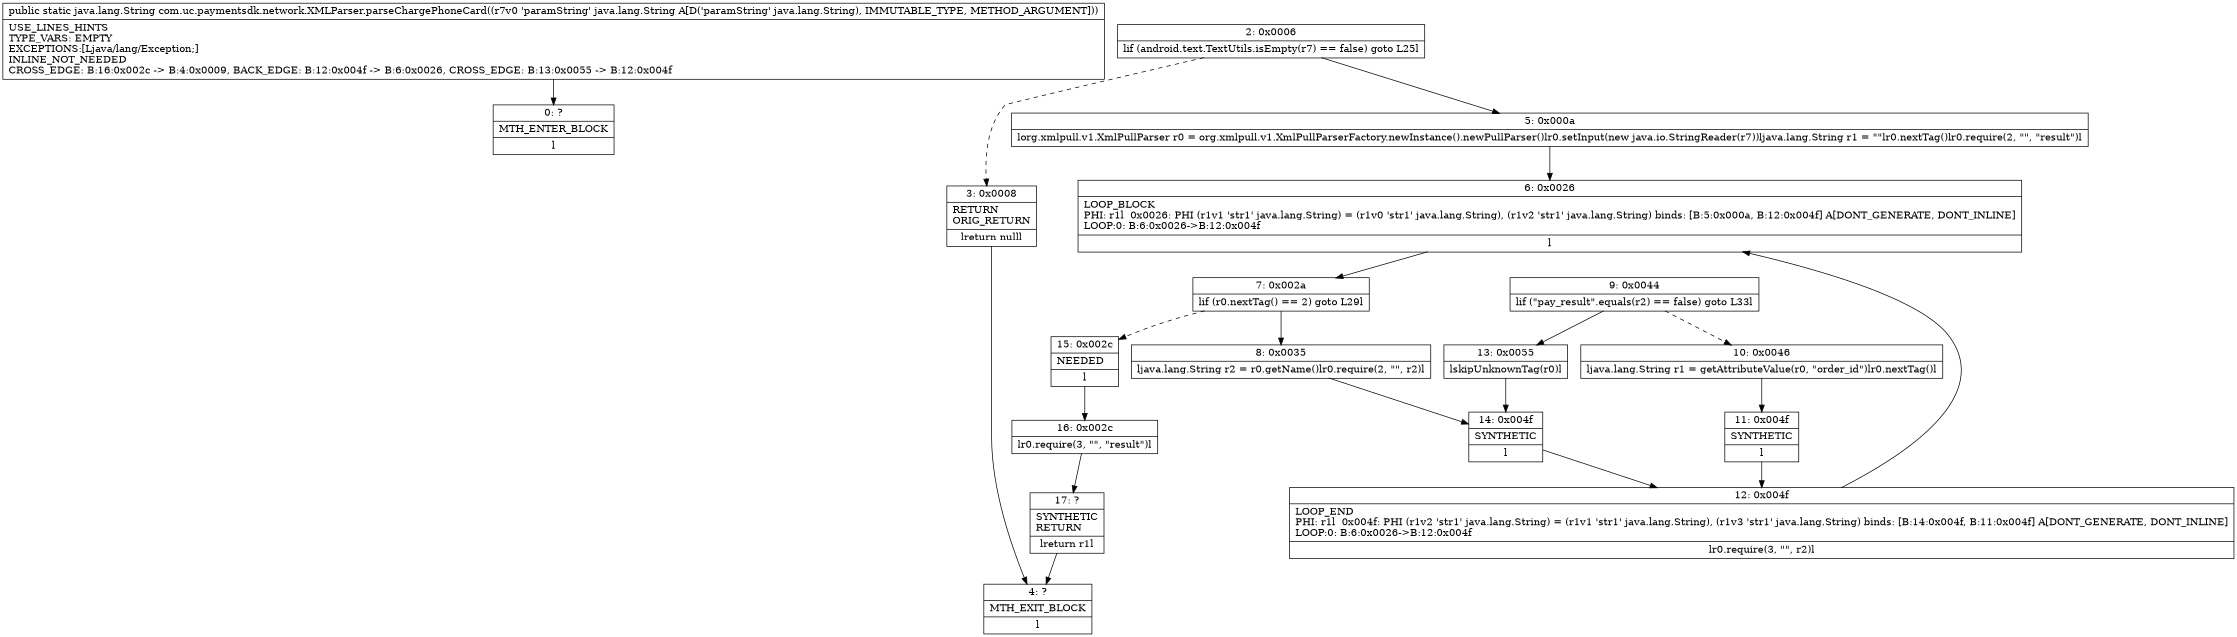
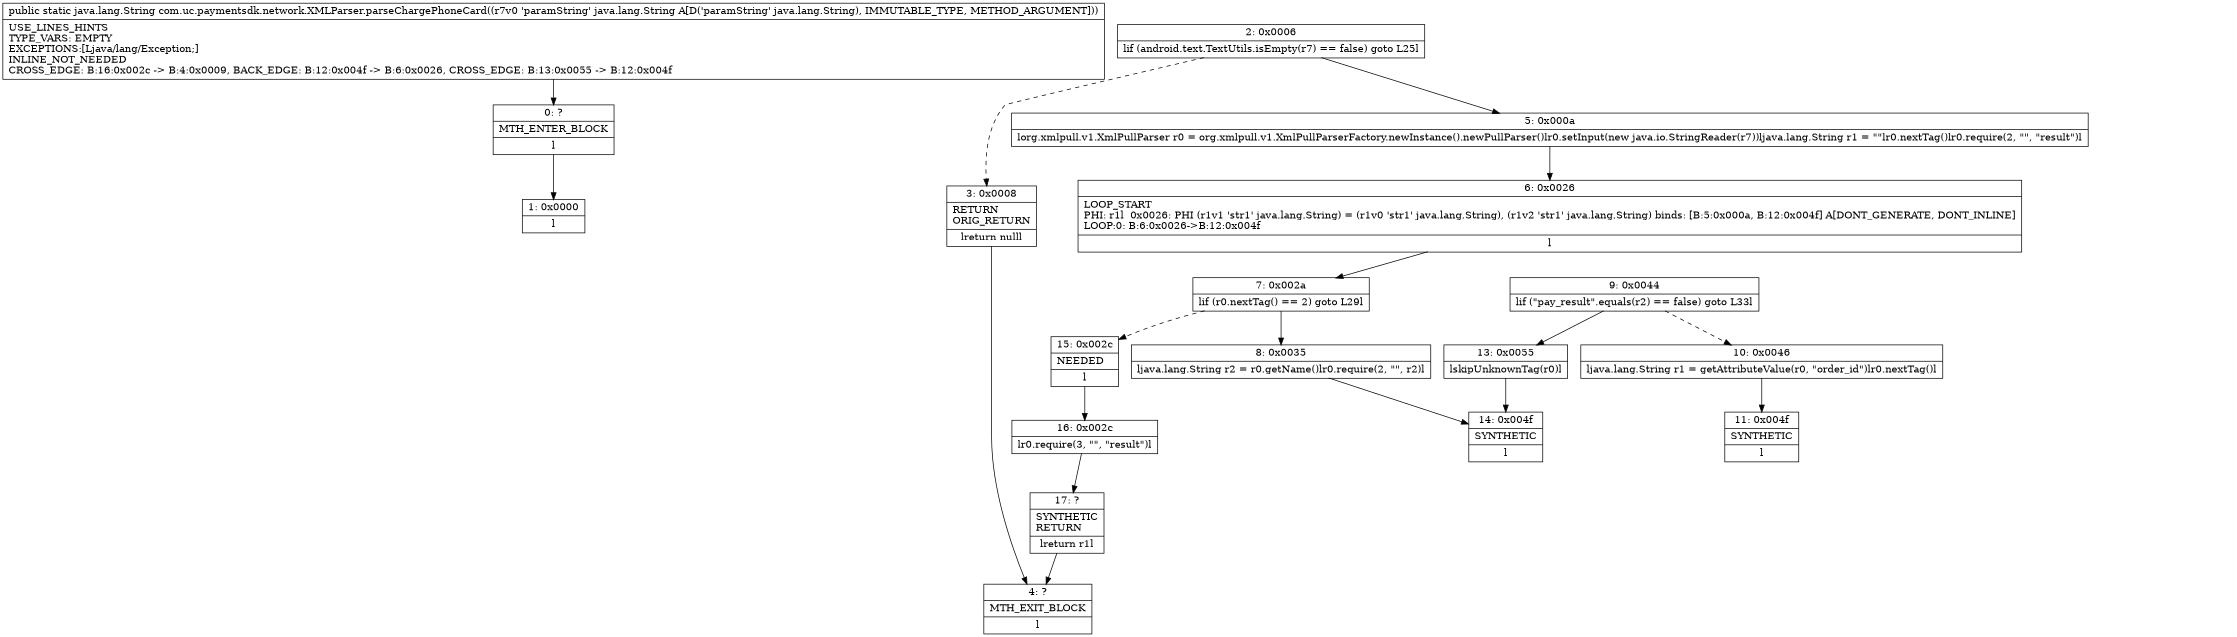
node "6: 0x0026": text "LOOP_BLOCK" -> "LOOP_START"
node "1: 0x0000": added
node "12: 0x004f": removed
